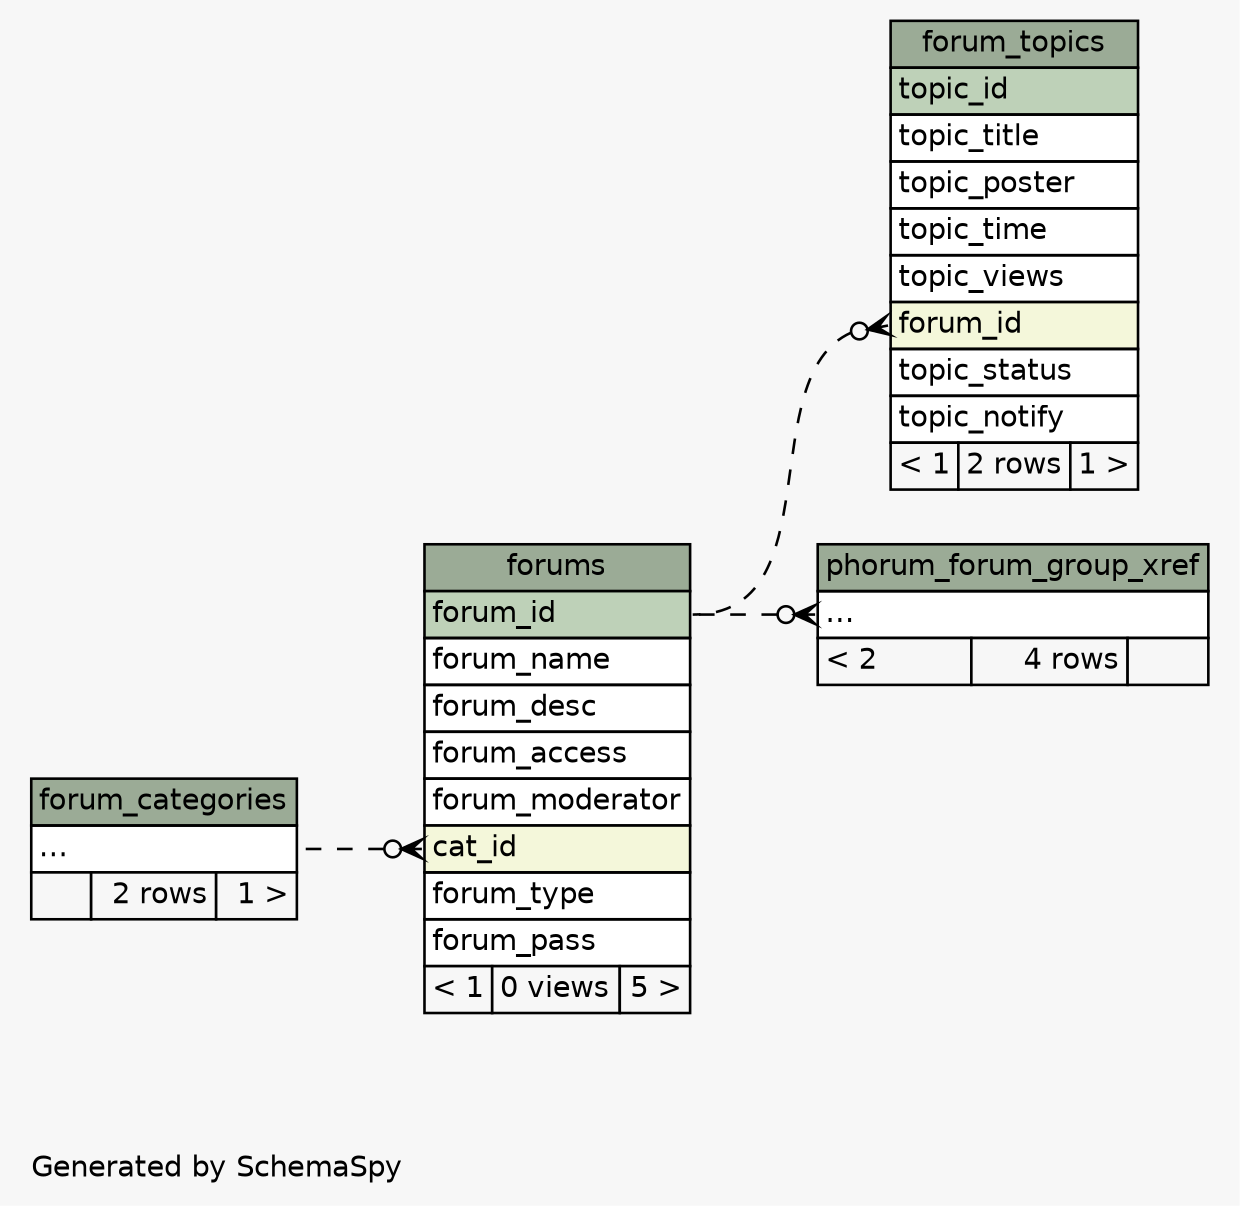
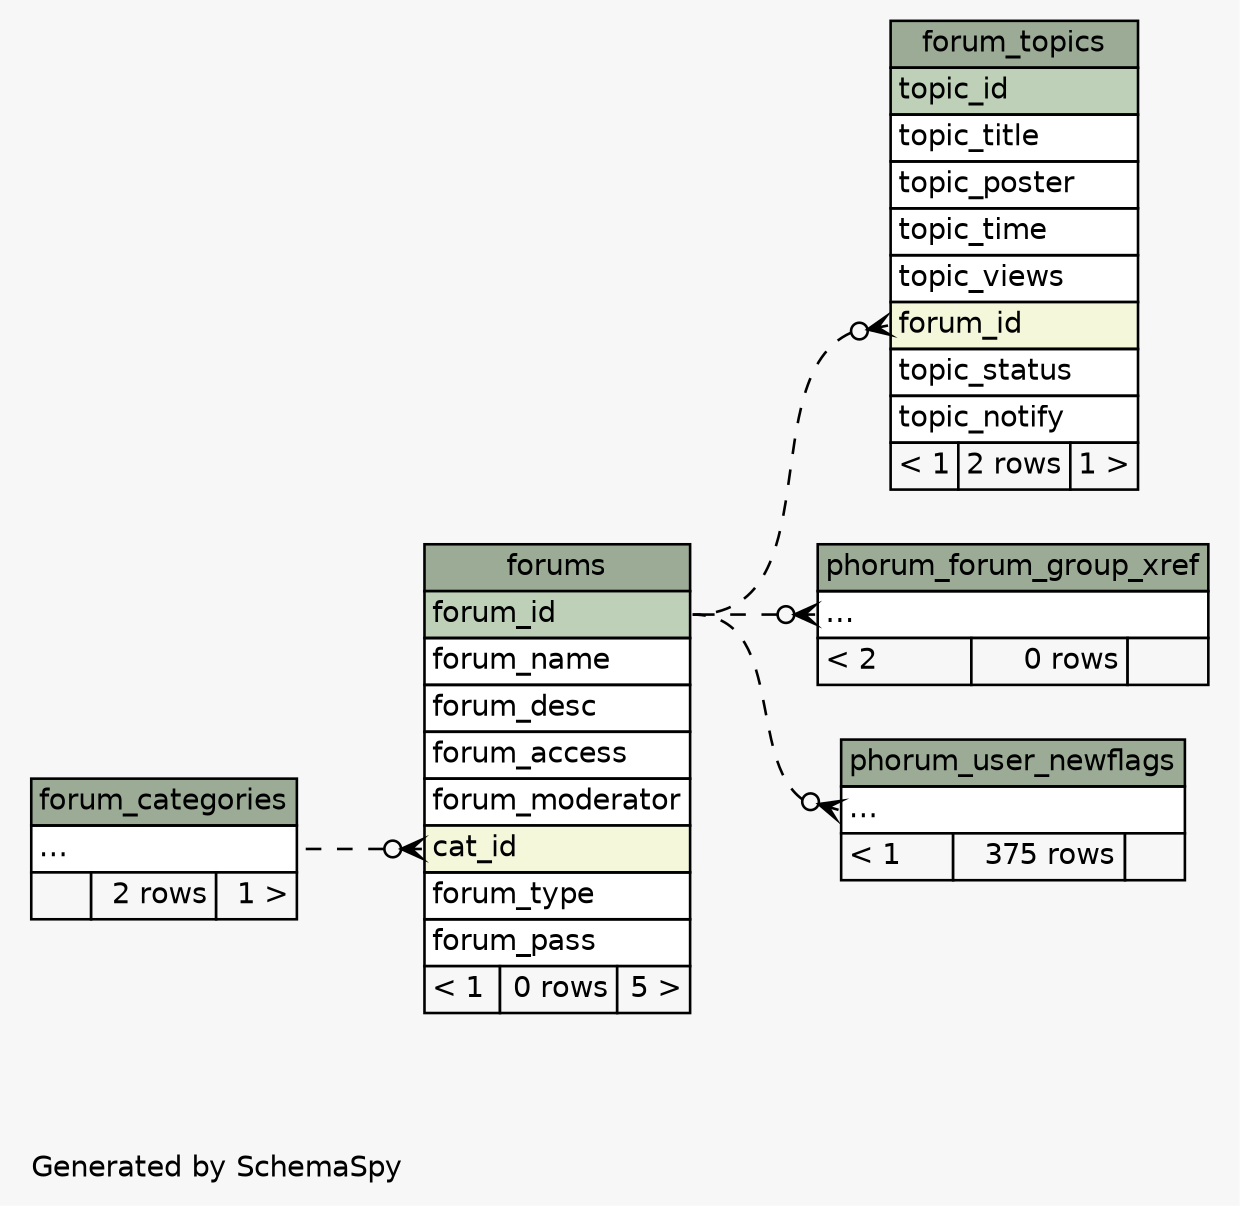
node "phorum_forum_group_xref": text "4 rows" -> "0 rows"
node "phorum_user_newflags": added
node "forums": text "0 views" -> "0 rows"
